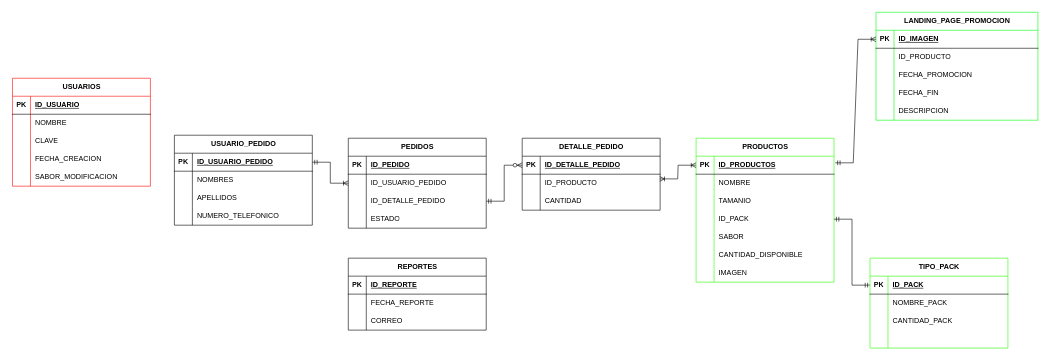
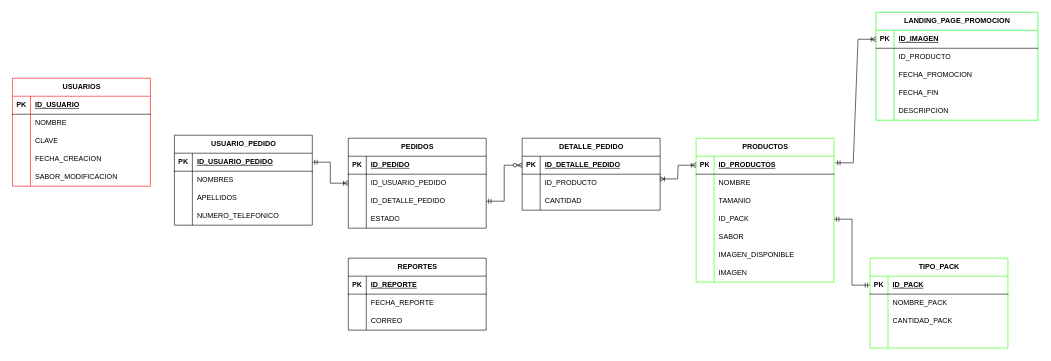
node "CANTIDAD_DISPONIBLE": label "CANTIDAD_DISPONIBLE" -> "IMAGEN_DISPONIBLE"
